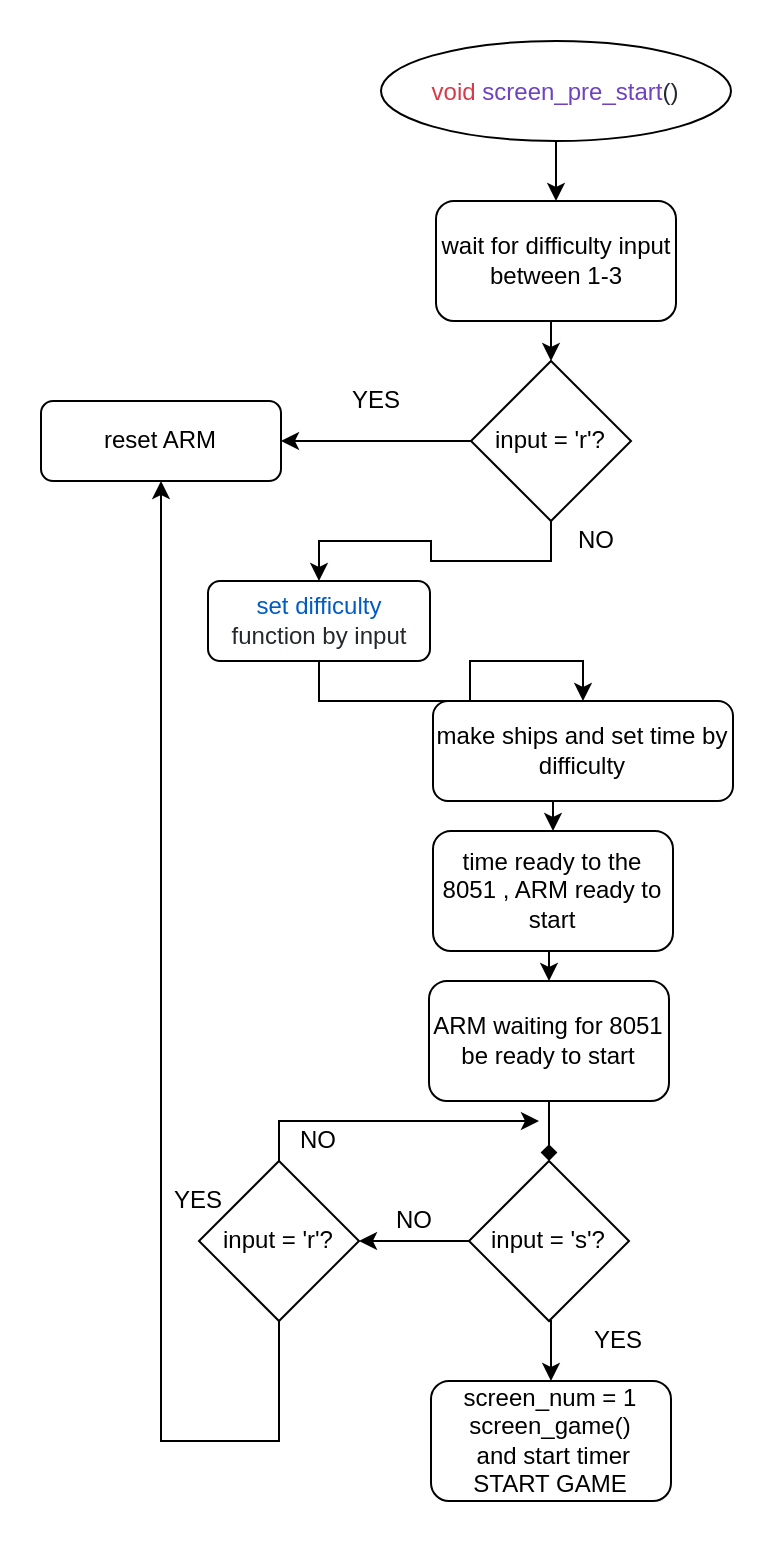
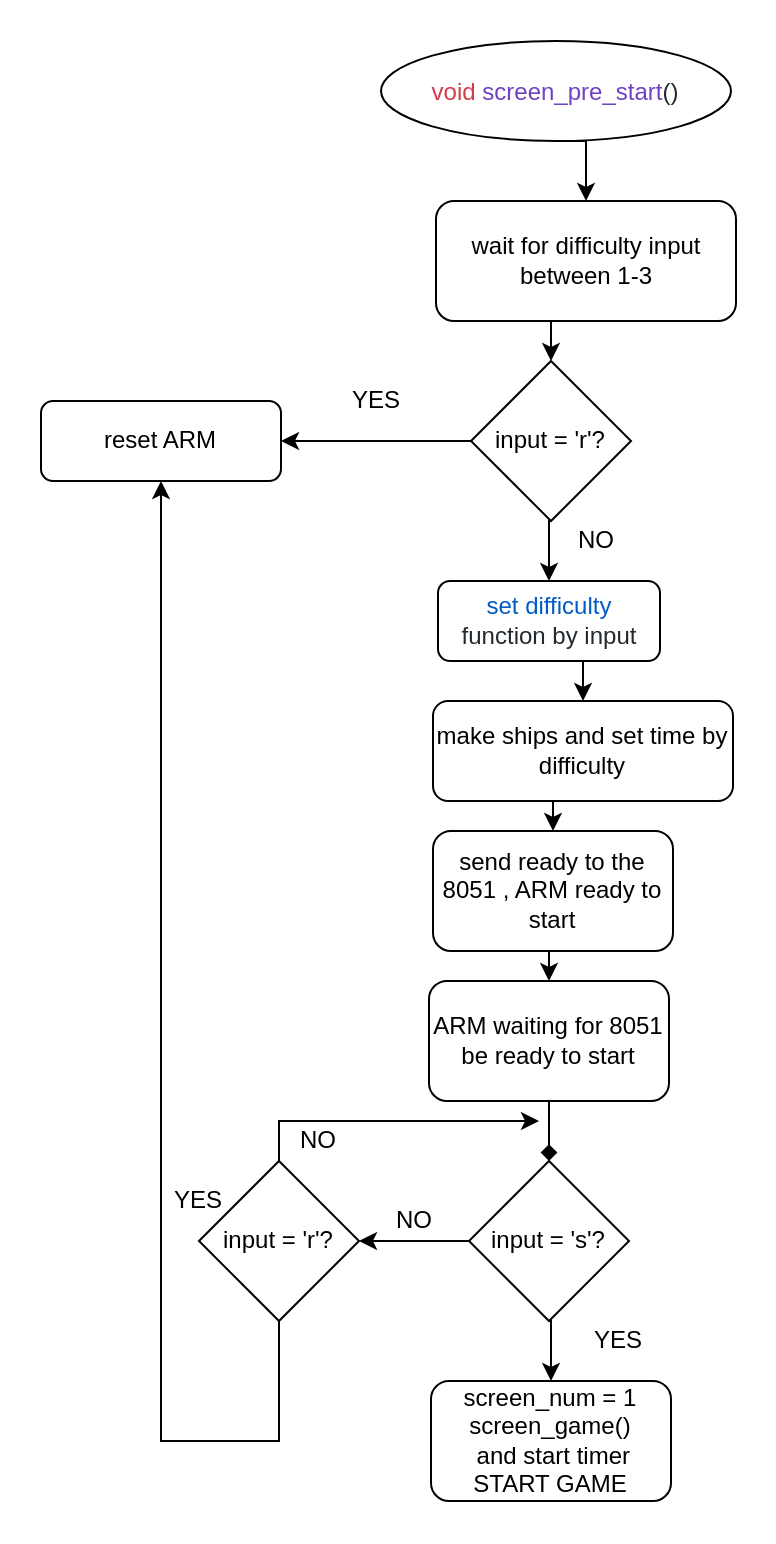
node "wait for difficulty input between 1-3": size 240x120 -> 300x120
node "set difficulty function by input": moved (319, 621) -> (549, 621)
node "time ready to the 8051 , ARM ready to start": label "time ready to the 8051 , ARM ready to start" -> "send ready to the 8051 , ARM ready to start"
